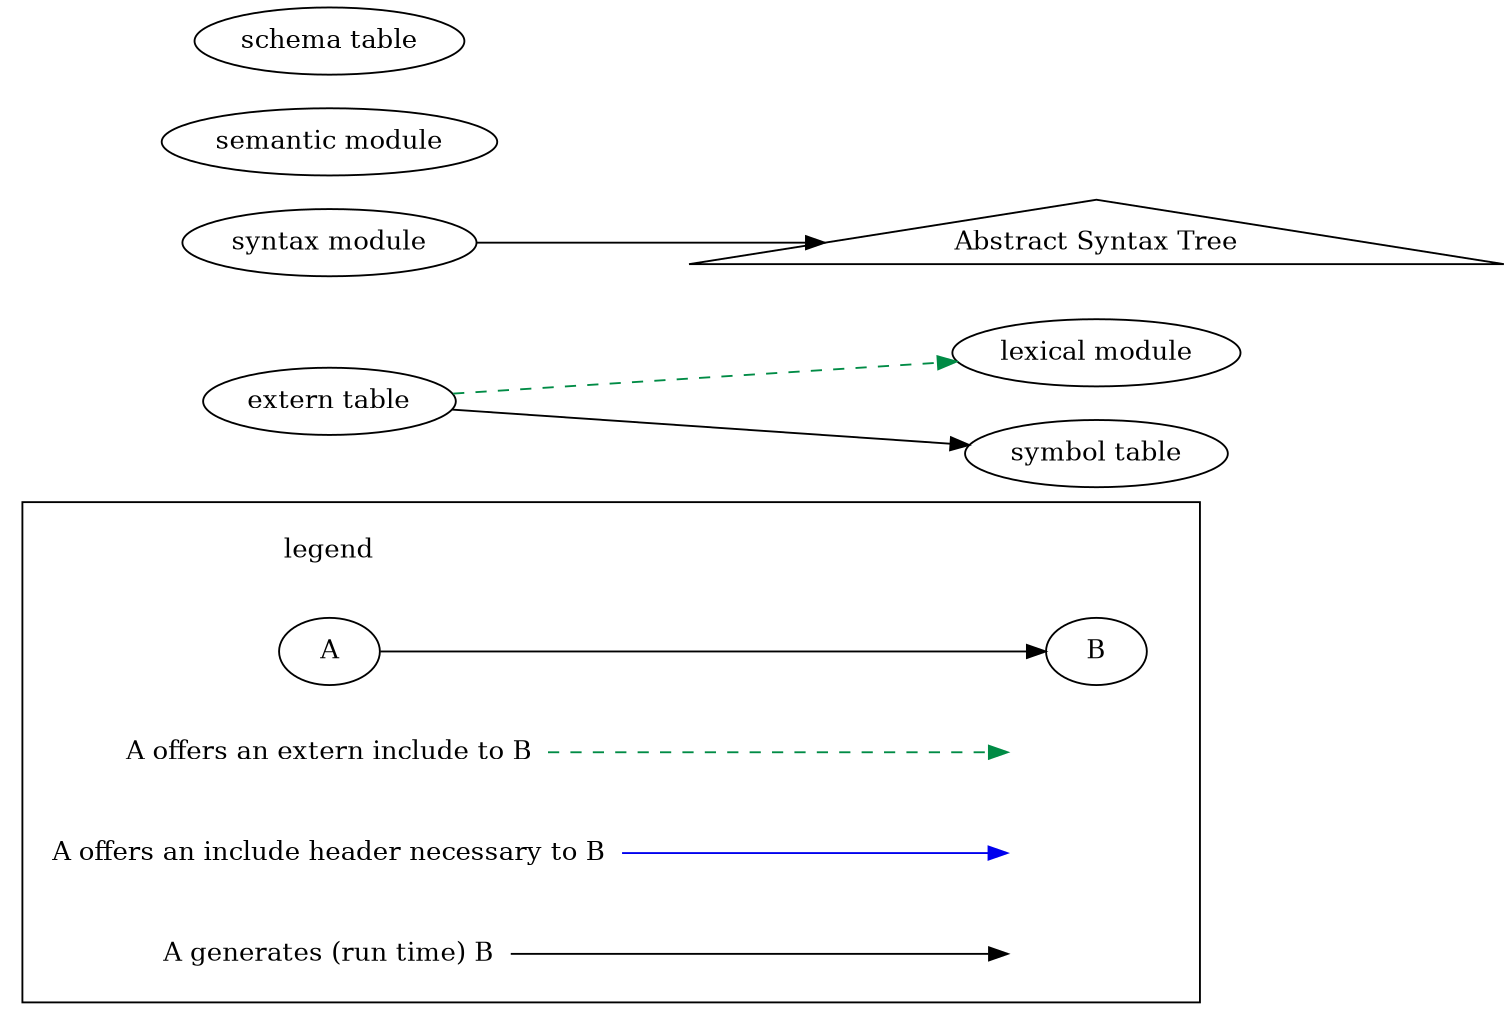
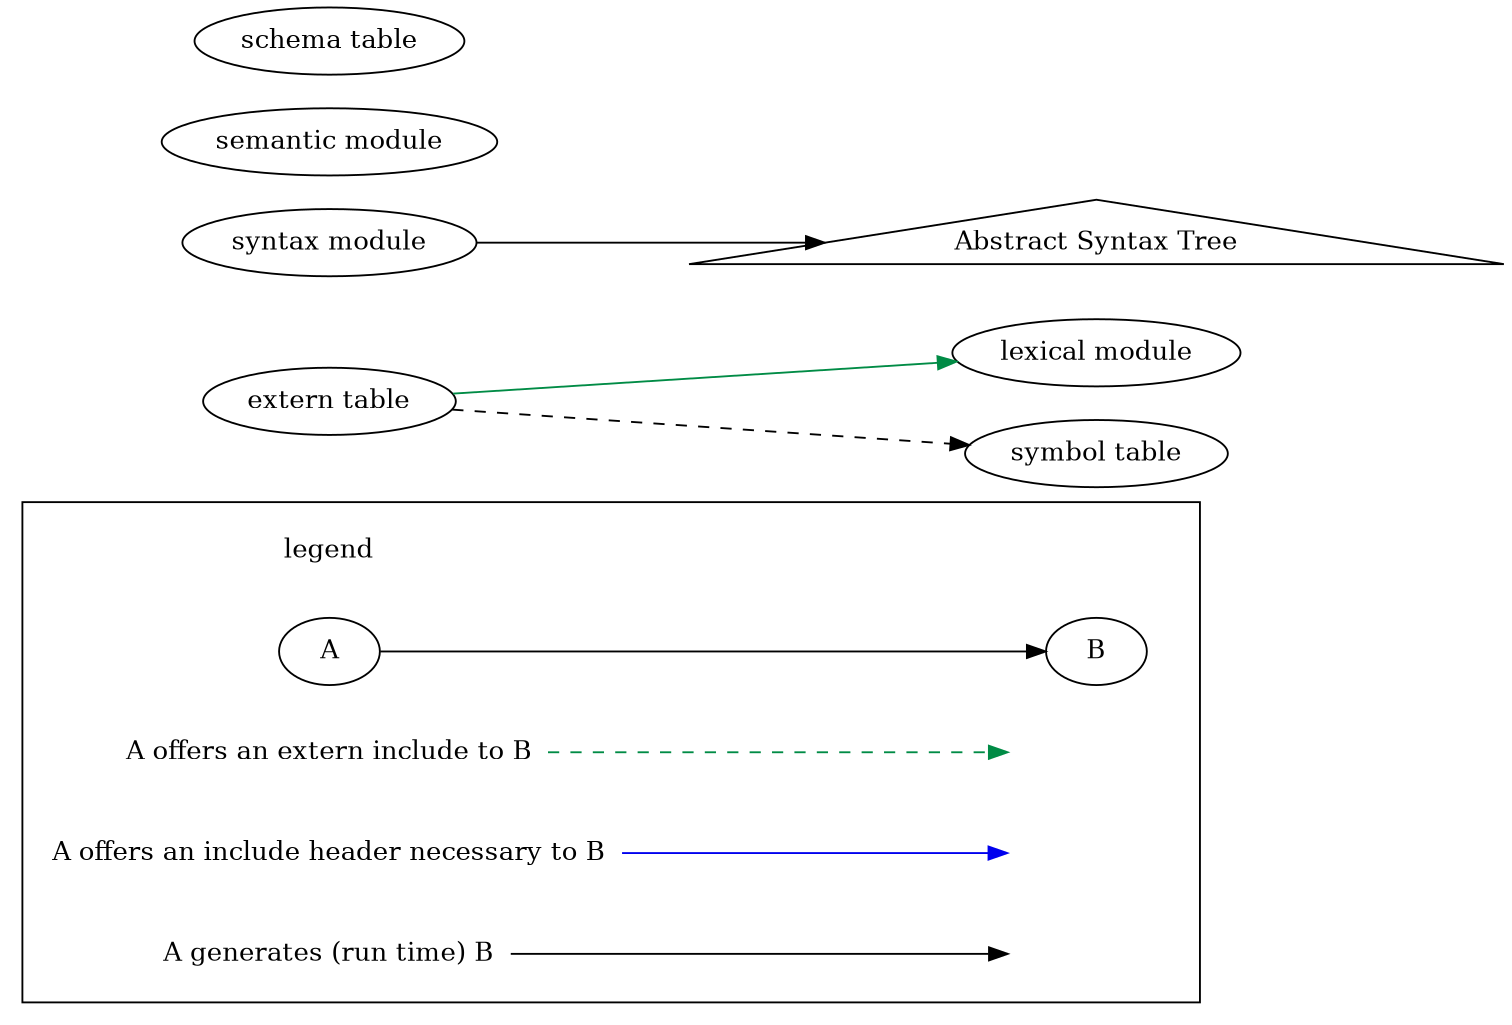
edge "extern table" -> "lexical module": style dashed -> solid
edge "extern table" -> "symbol table": style solid -> dashed
